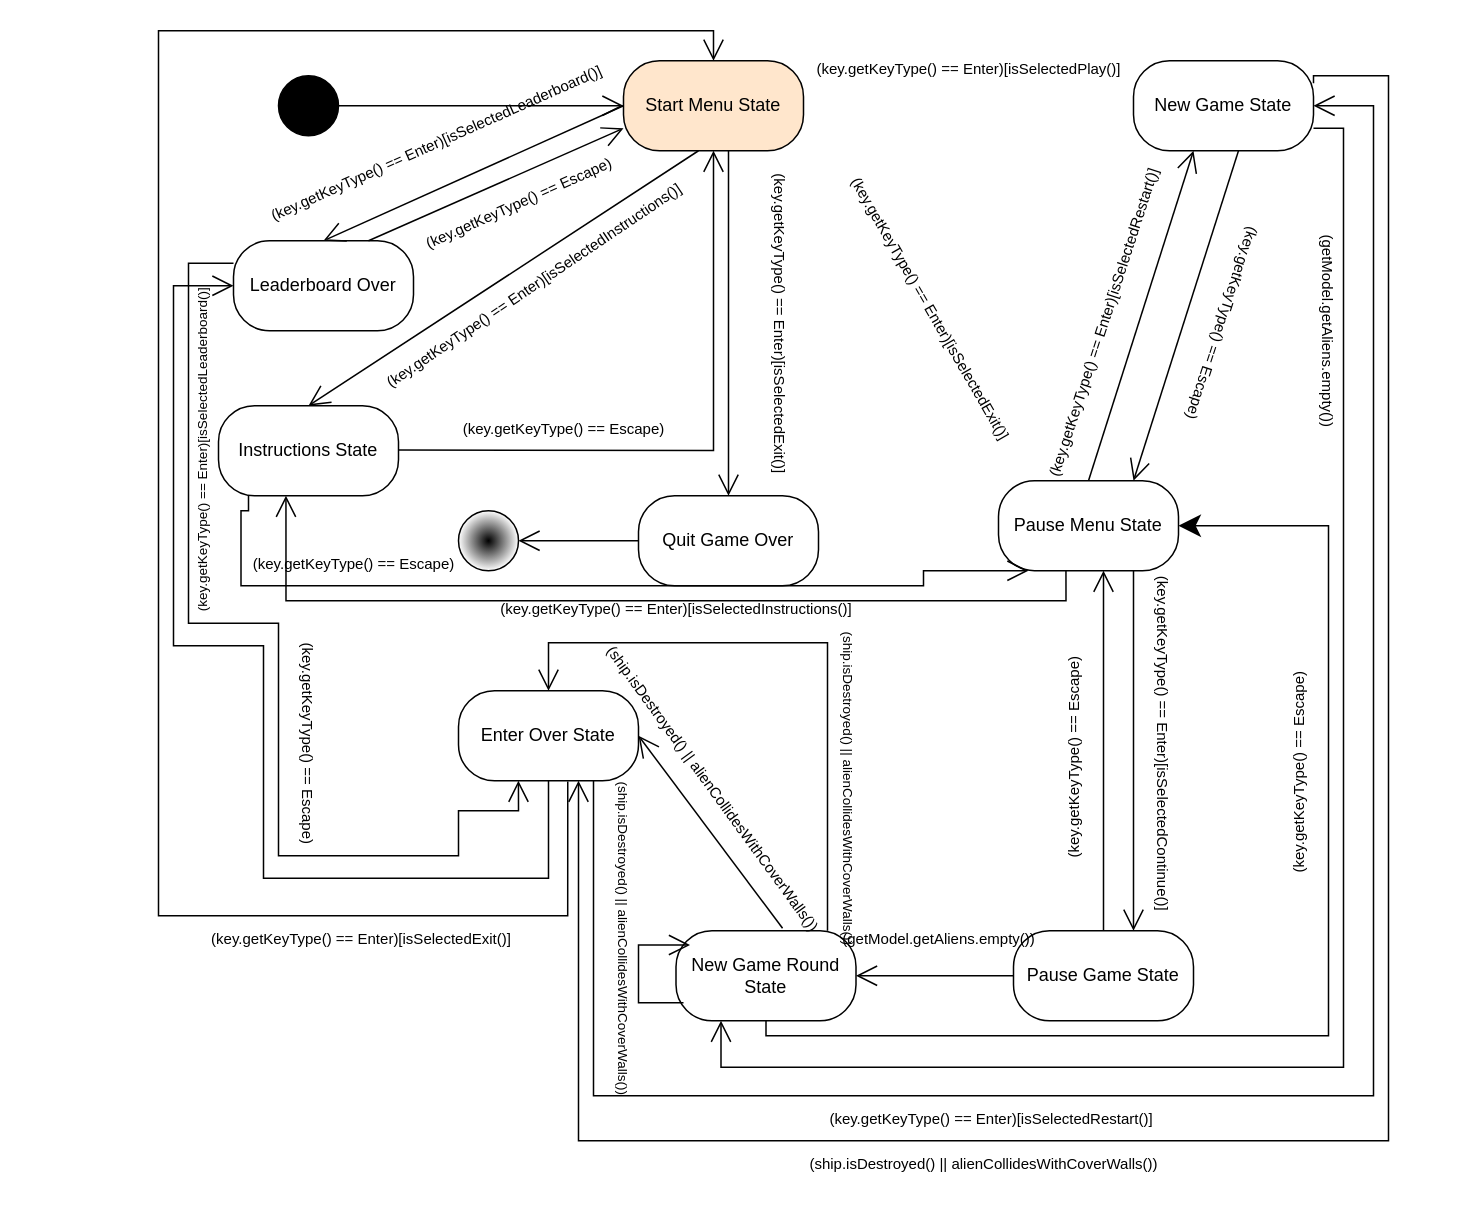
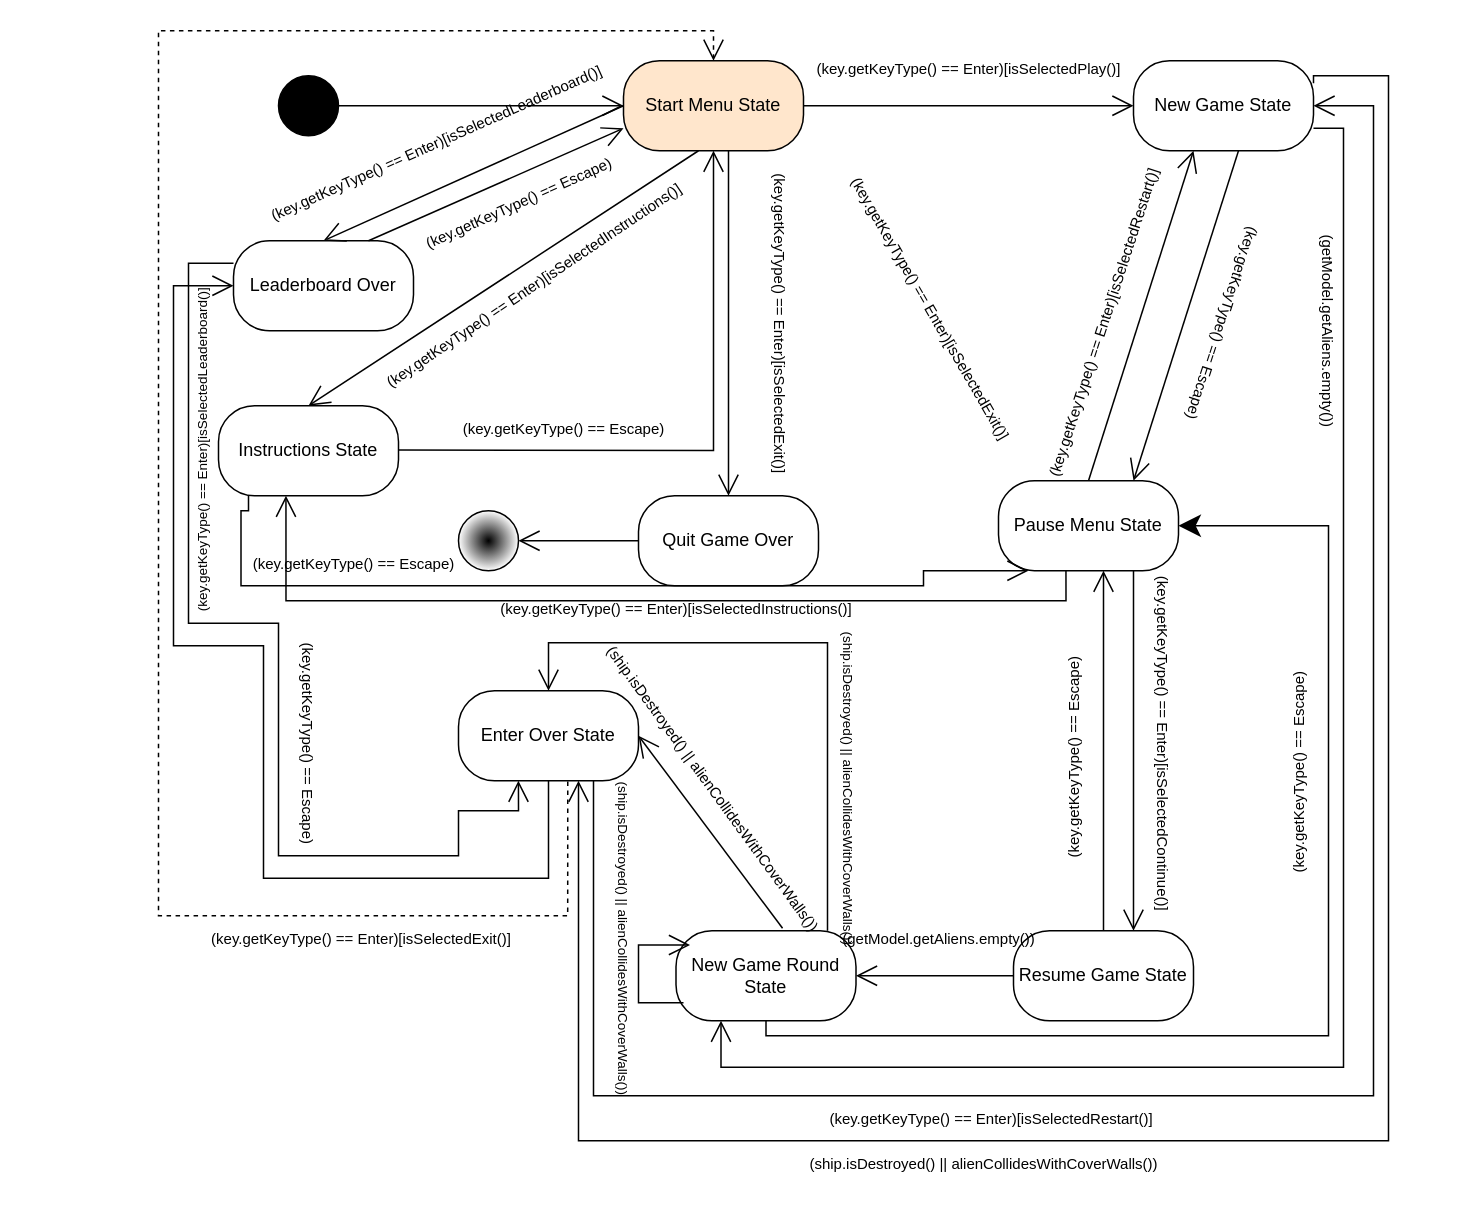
edge "Start Menu State" -> "New Game State": added
edge "Enter Over State" -> "Start Menu State": style solid -> dashed
node "Pause Game State": label "Pause Game State" -> "Resume Game State"
